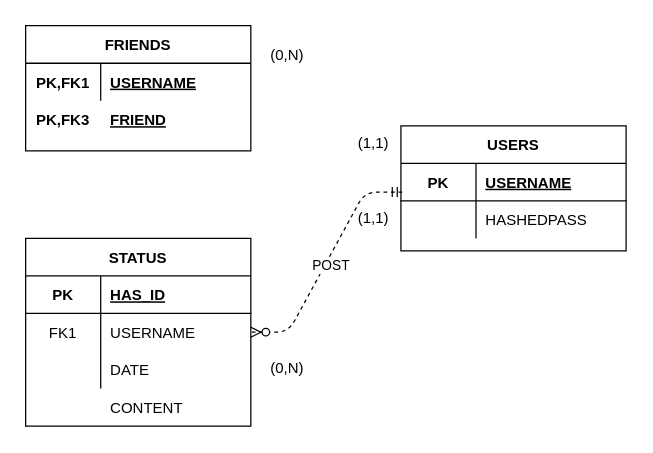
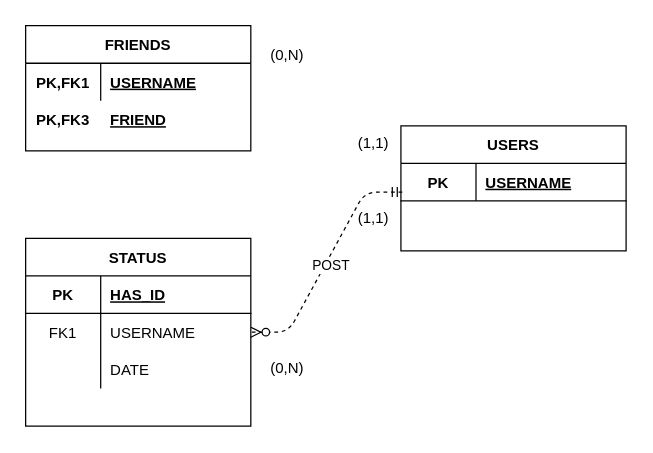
node "HASHEDPASS": removed
node "CONTENT": removed
